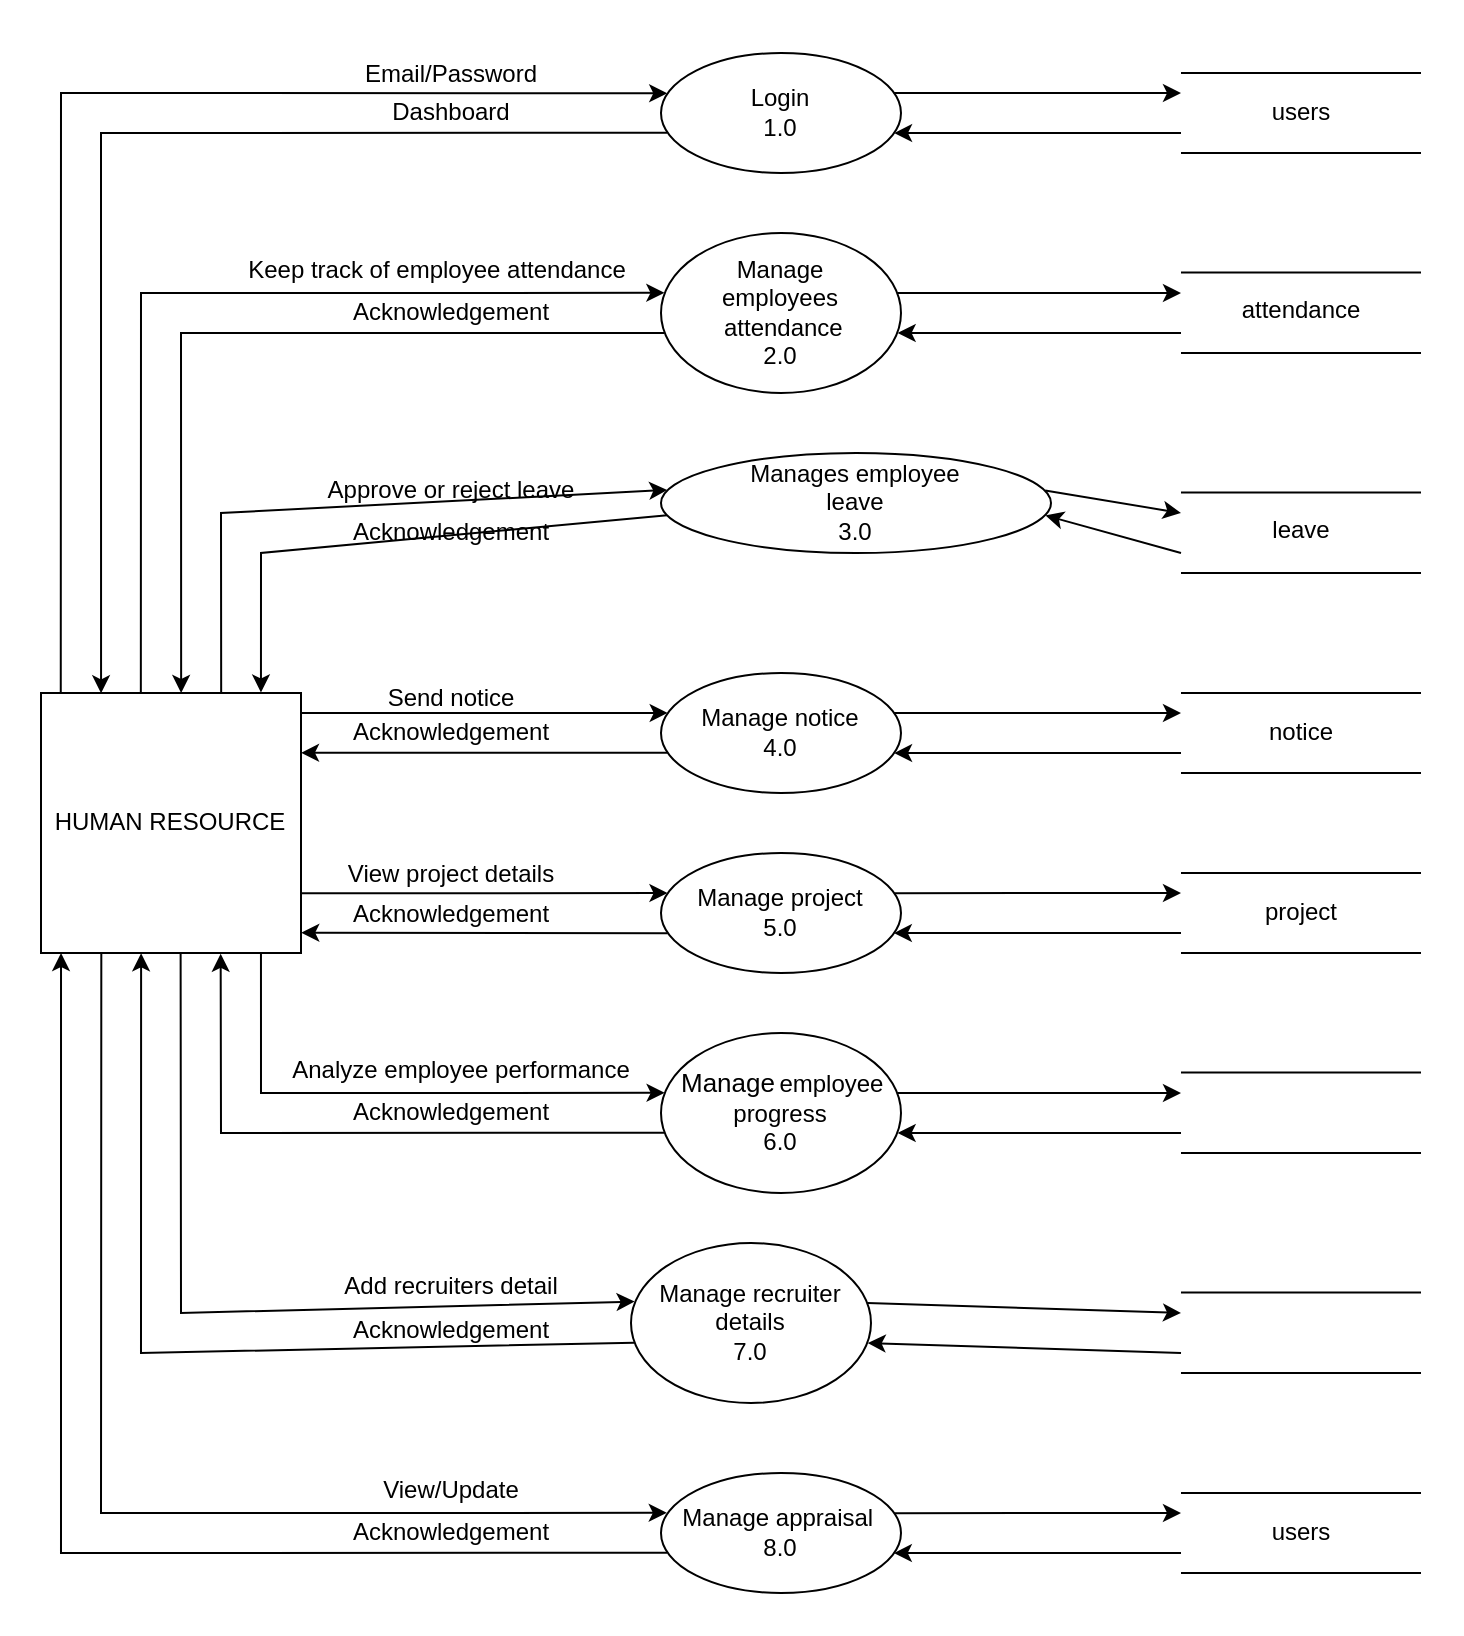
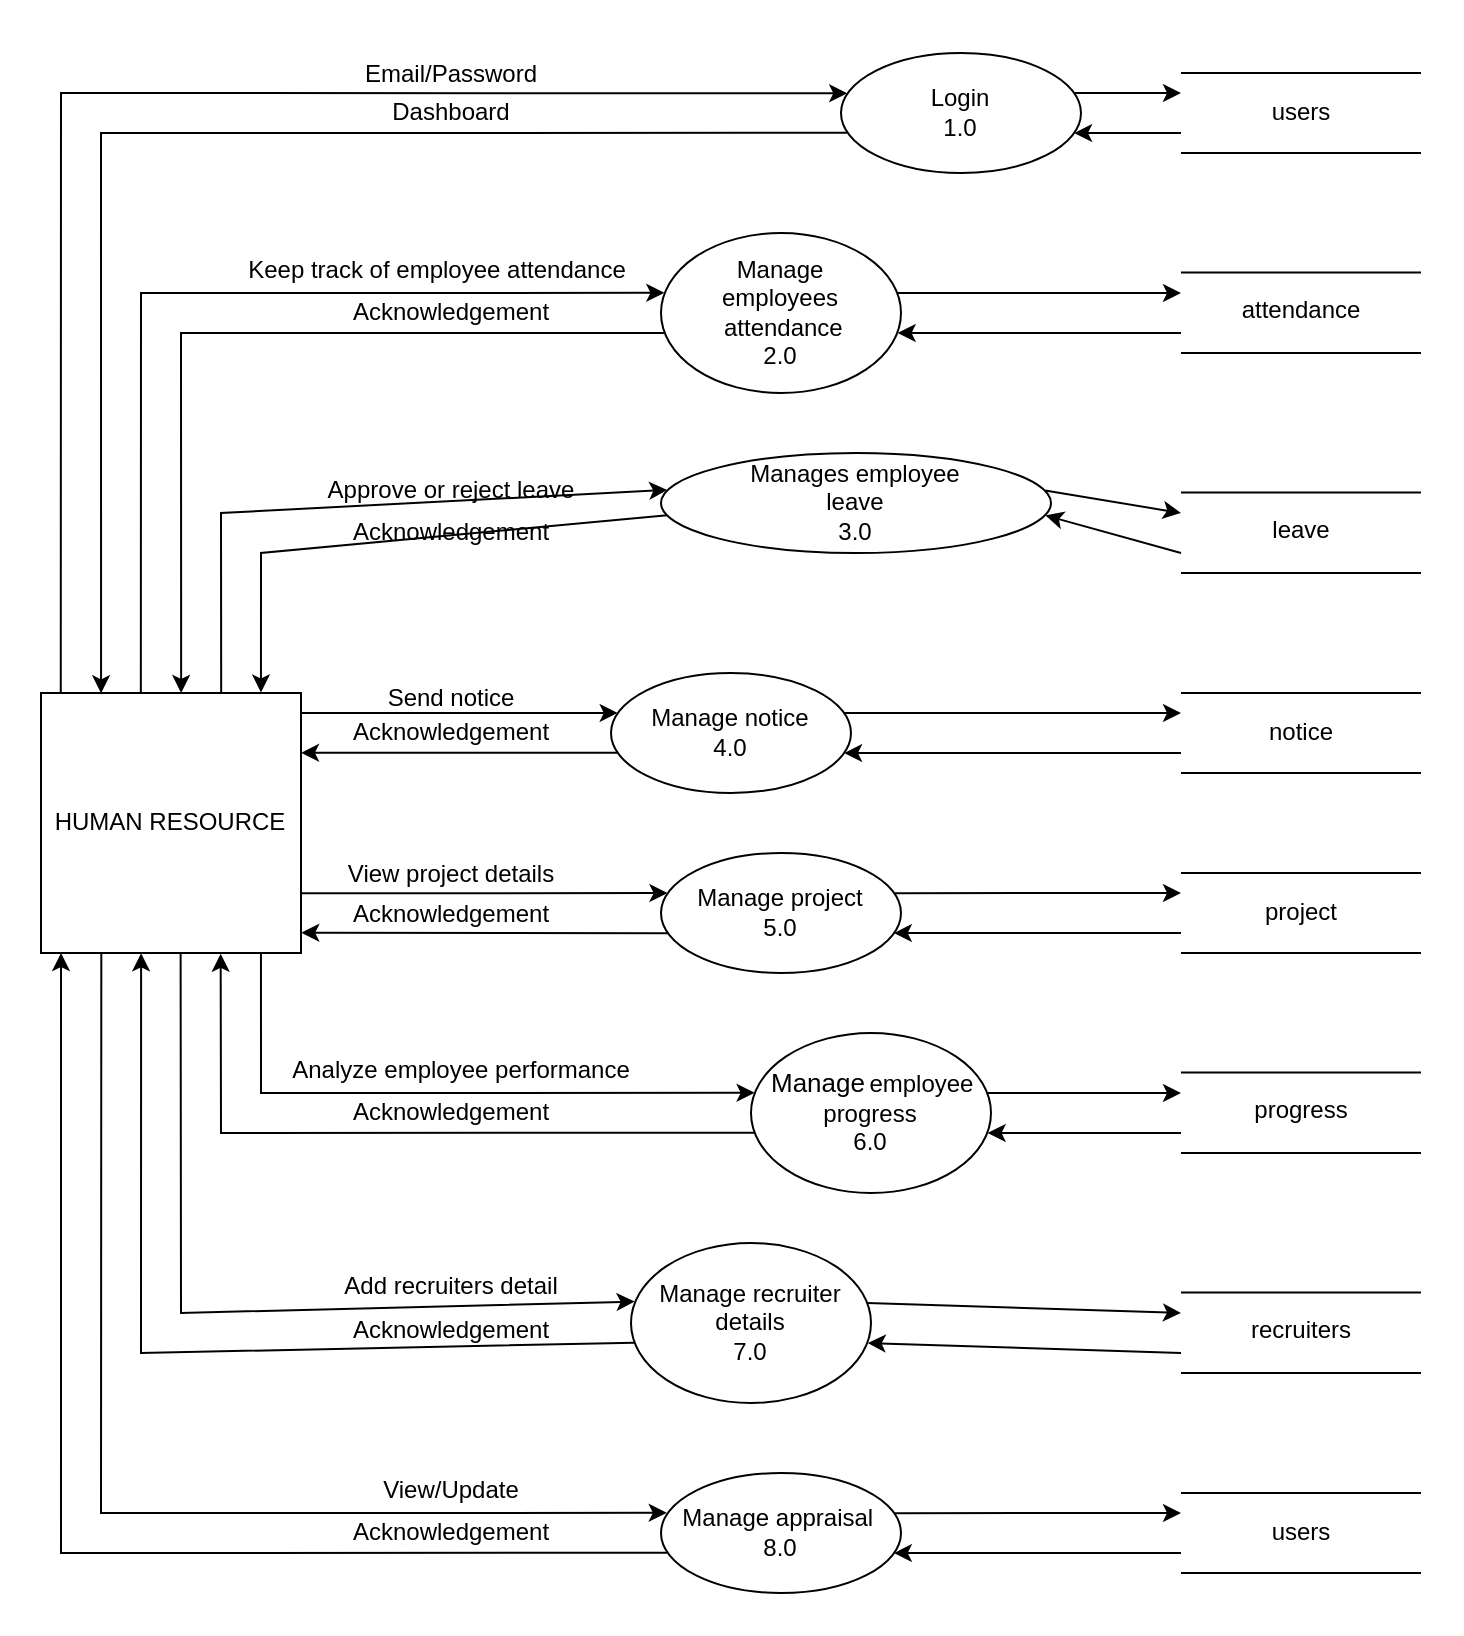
node "Login 1.0": moved (781, 113) -> (961, 113)
node "Manage notice4.0": moved (781, 733) -> (731, 733)
node "progress": added
node "Manage employee progress6.0": moved (781, 1113) -> (871, 1113)
node "recruiters": added
